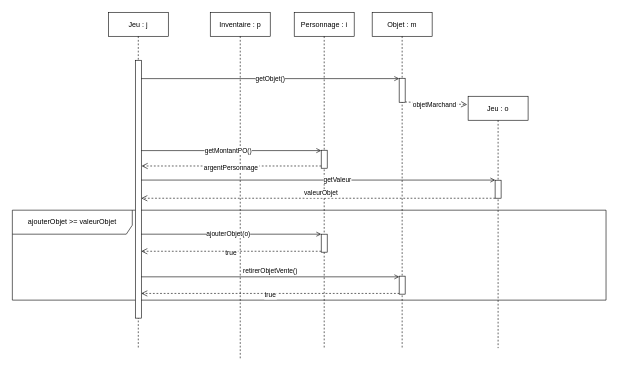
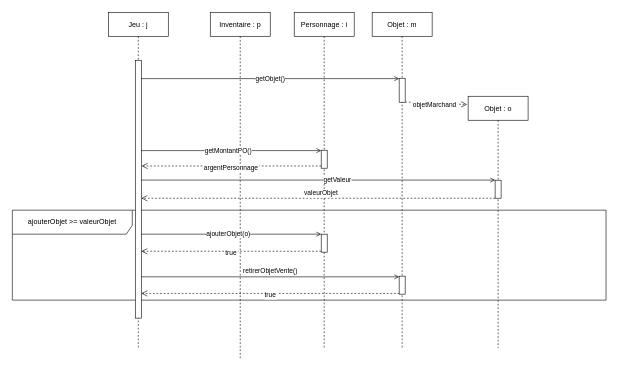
node "Jeu : o": label "Jeu : o" -> "Objet : o"
